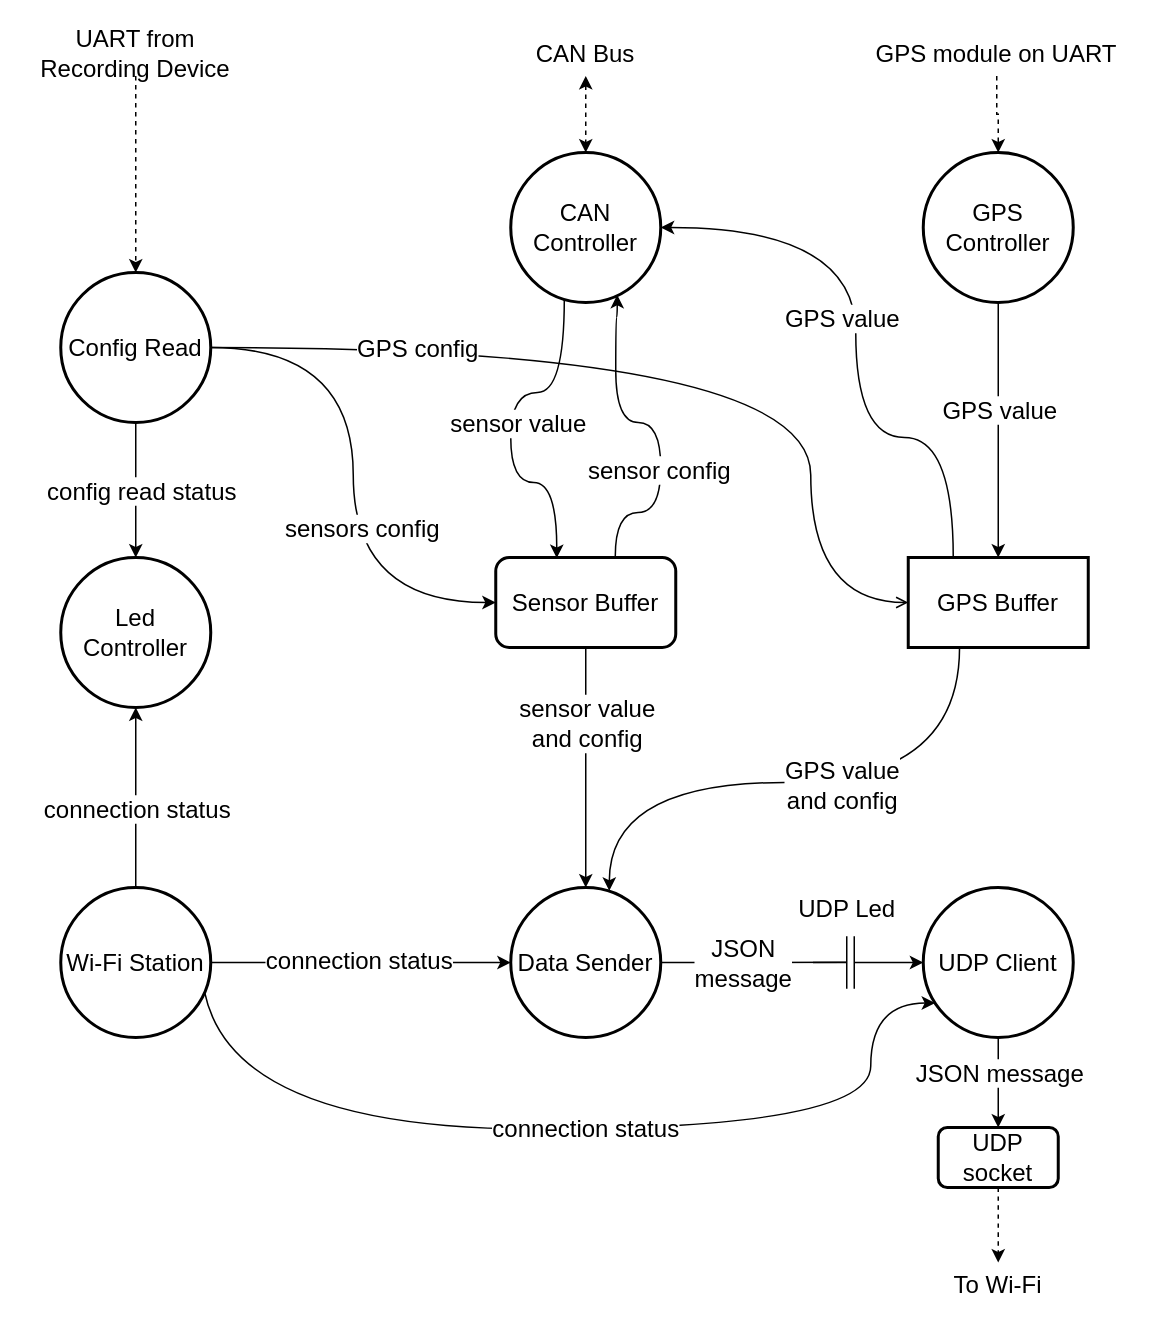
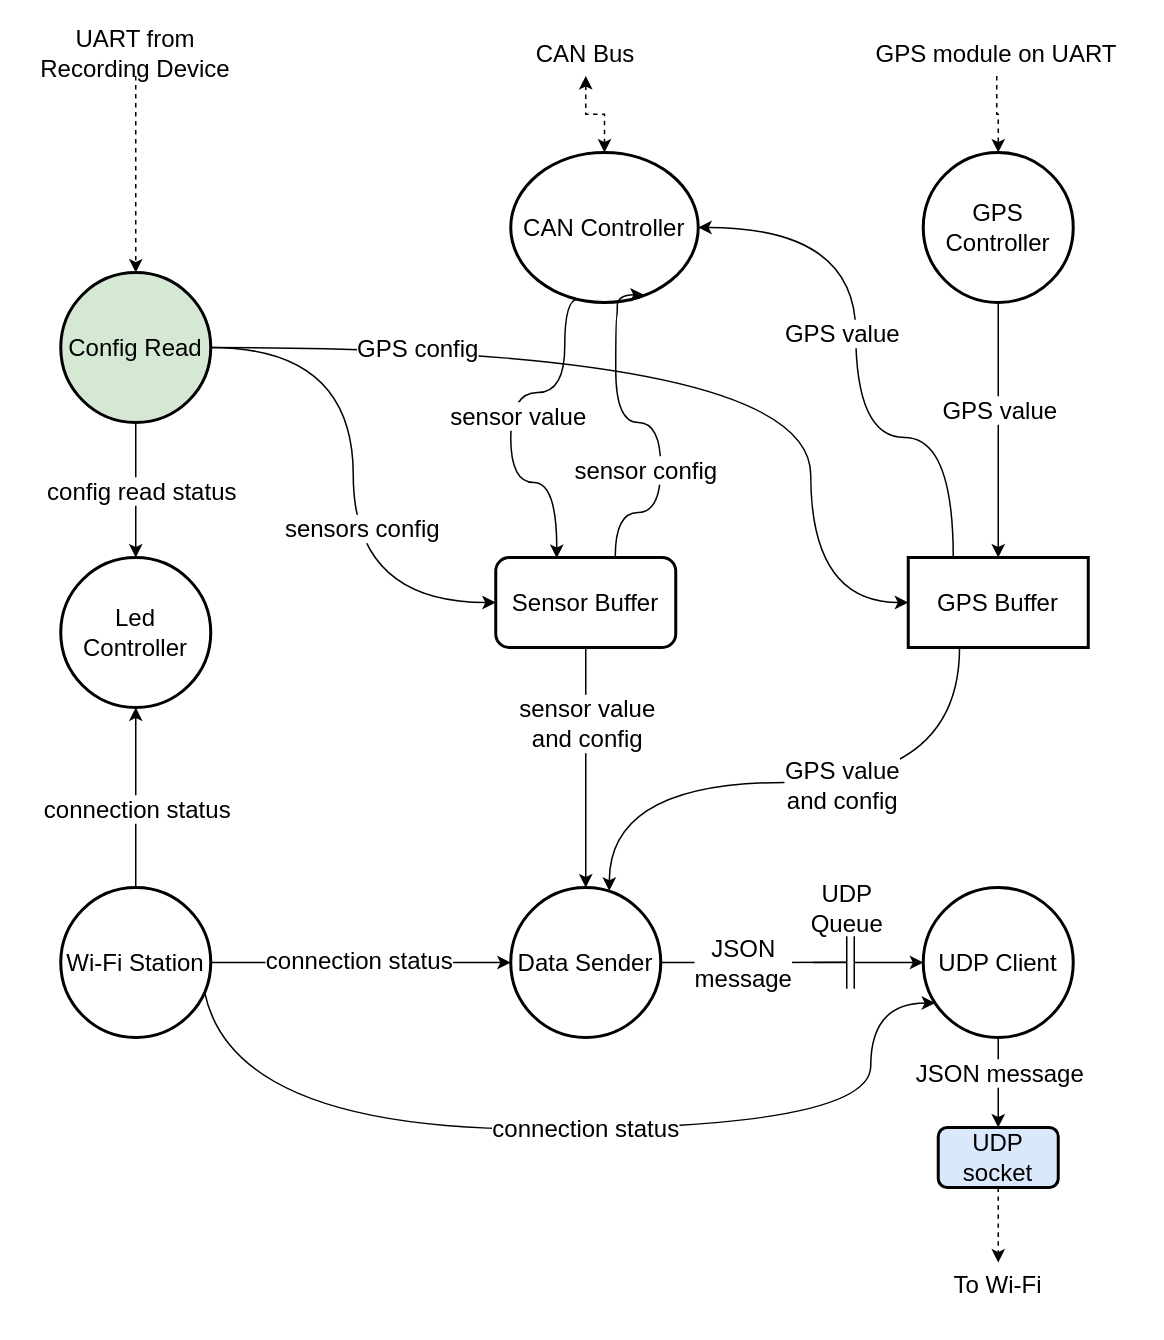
node "CAN Controller": size 150x150 -> 188x150
node "Config Read": fillcolor #ffffff -> #d5e8d4
edge "Config Read" -> "GPS Buffer": arrowhead open -> classic
node "UDP Led": label "UDP Led" -> "UDP Queue"
node "UDP socket": fillcolor #ffffff -> #dae8fc
